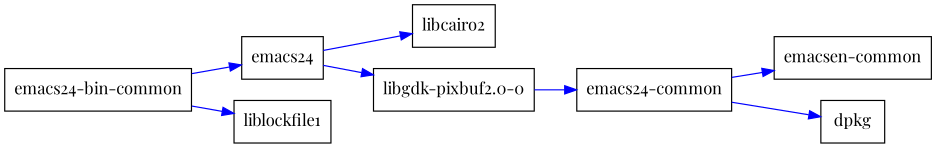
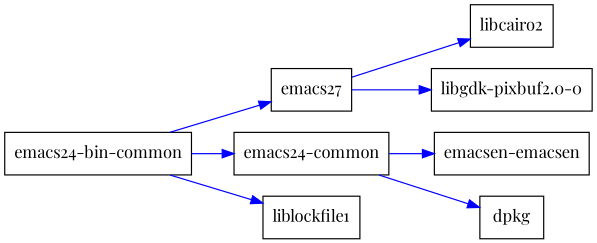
node "emacs24": label "emacs24" -> "emacs27"
node "emacsen-common": label "emacsen-common" -> "emacsen-emacsen"
edge "libgdk-pixbuf2.0-0" -> "emacs24-common": now "emacs24-bin-common" -> "emacs24-common"
